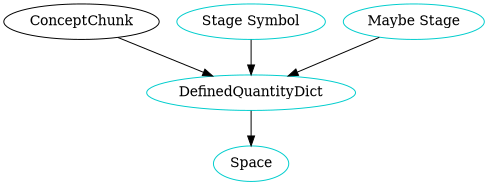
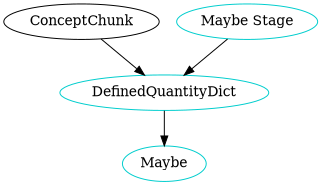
node "Stage Symbol": removed
node "Space": label "Space" -> "Maybe"
